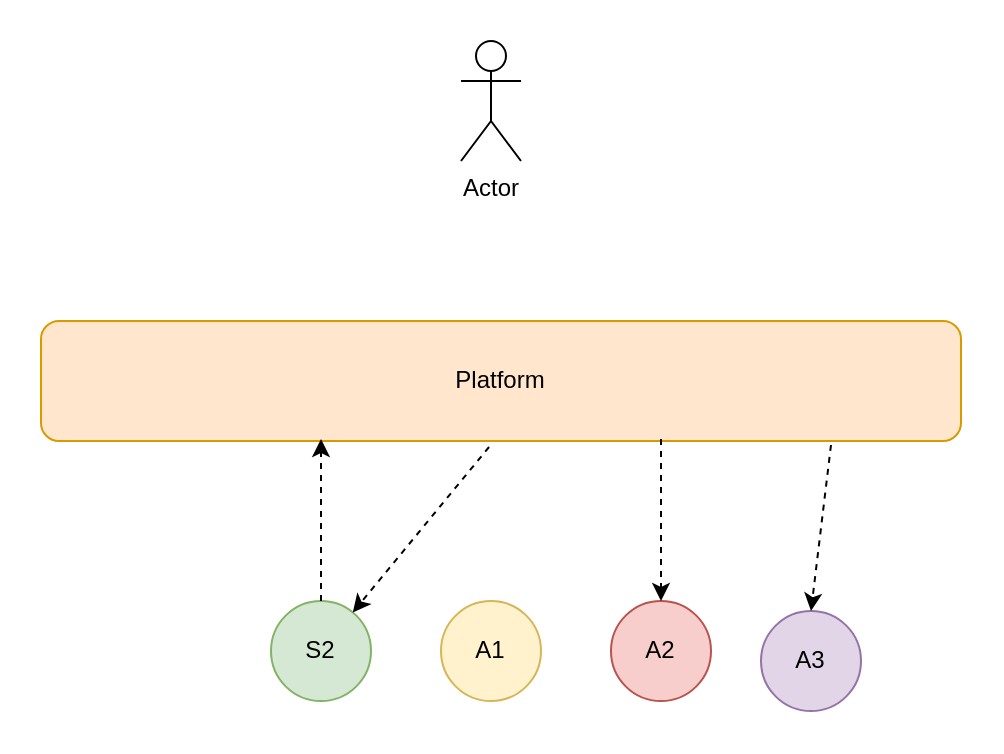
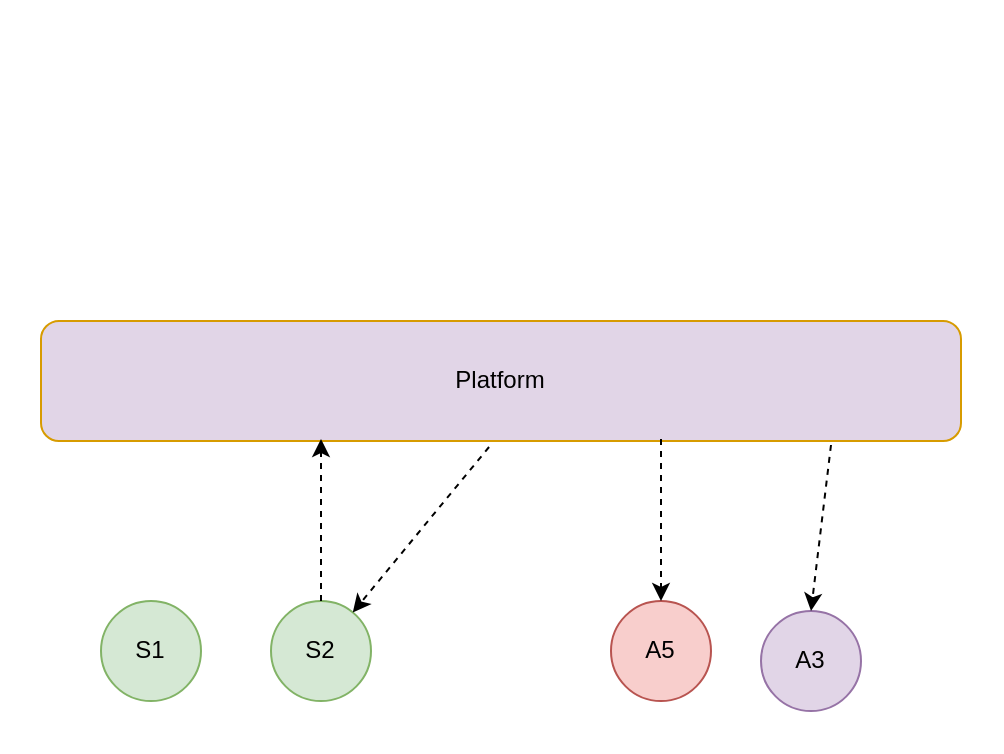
node "Actor": removed
node "Platform": fillcolor #ffe6cc -> #e1d5e7
node "S1": added
node "A1": removed
node "A2": label "A2" -> "A5"
